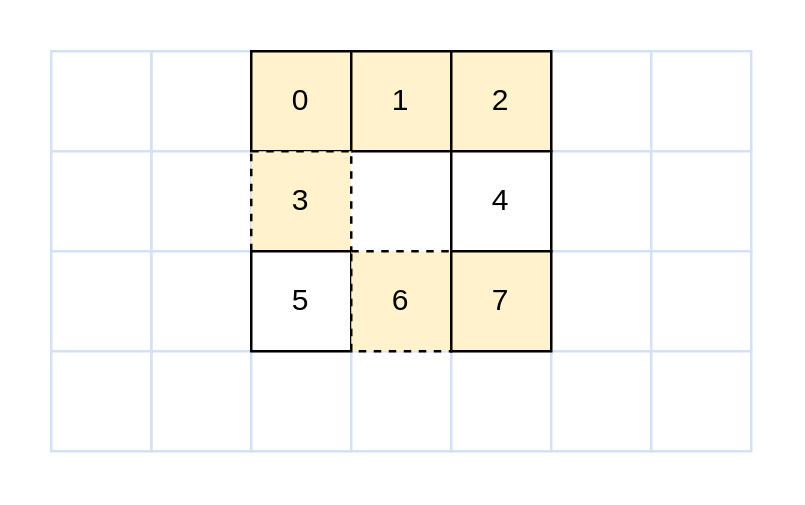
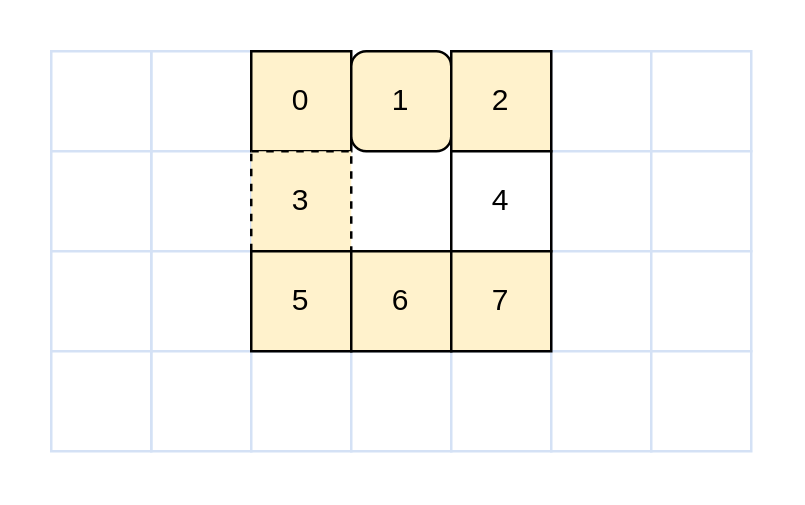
node "1": shape rectangle -> rounded rectangle
node "5": fillcolor #ffffff -> #fff2cc
node "6": style dashed -> solid
